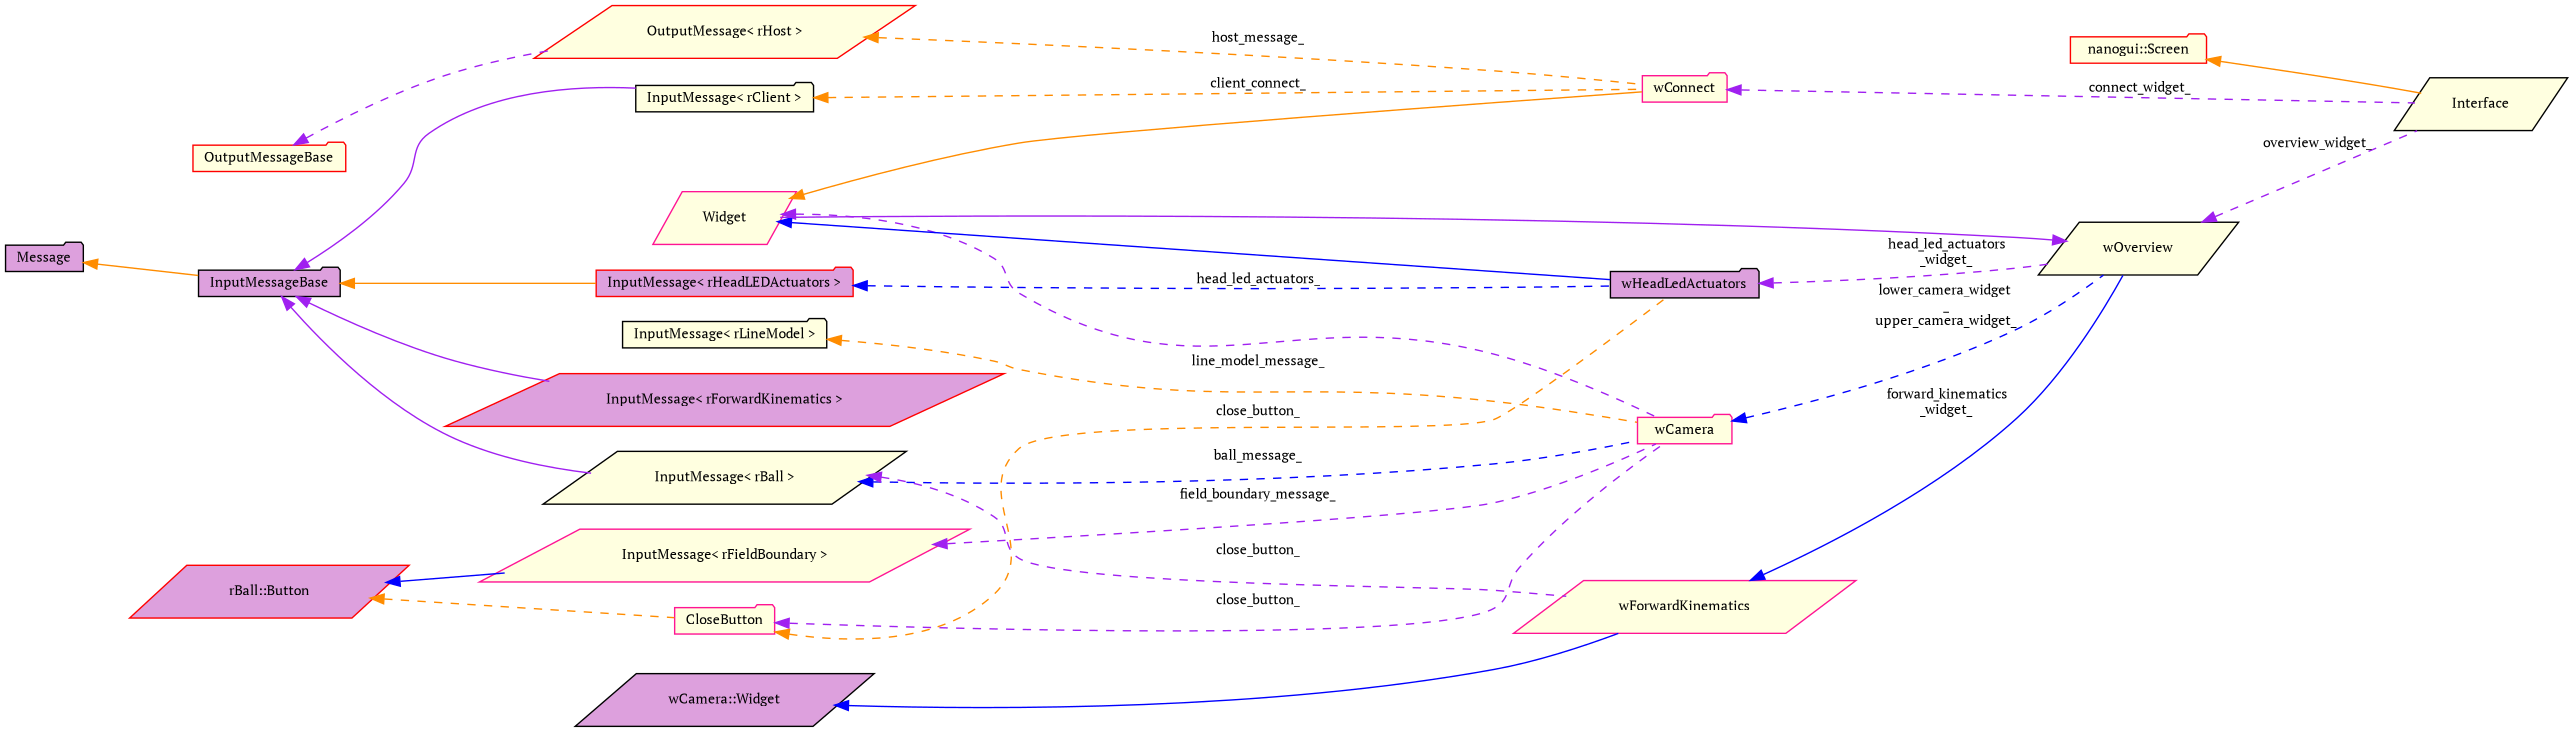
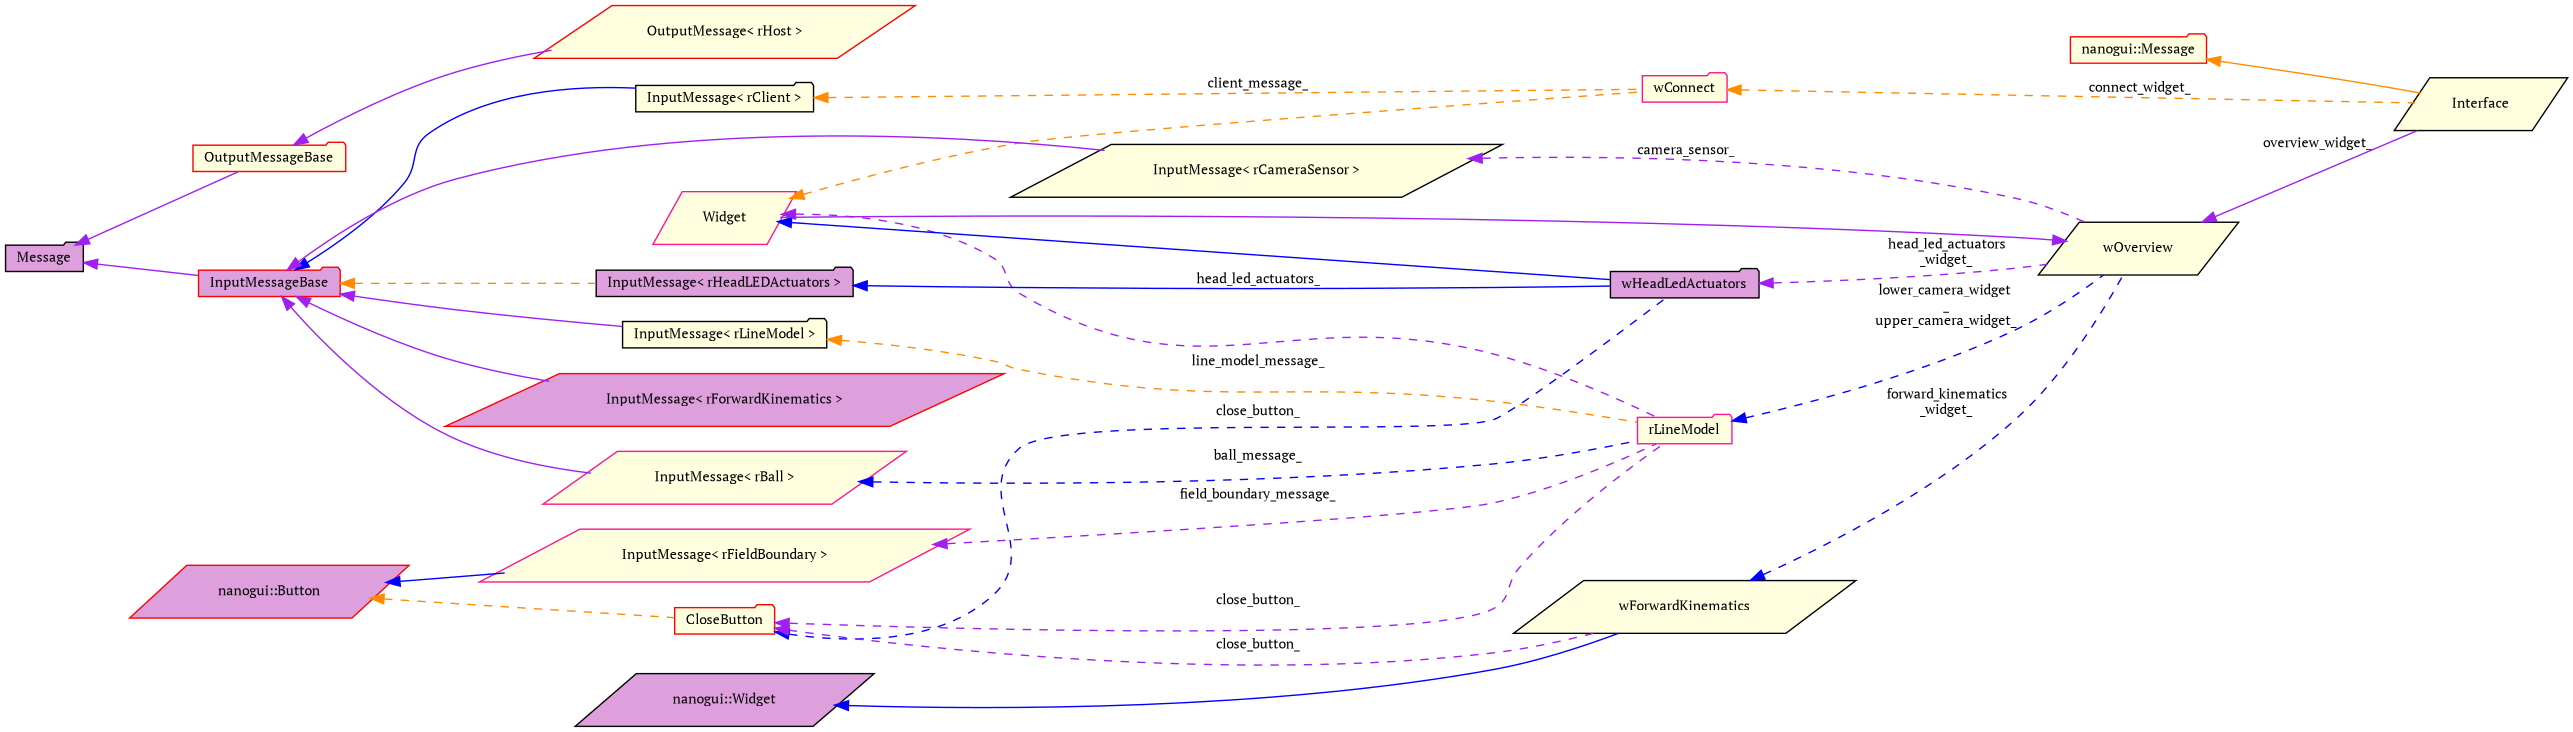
node "nanogui::Screen": label "nanogui::Screen" -> "nanogui::Message"
edge "wConnect" -> "OutputMessage< rHost >": removed, label "host_message_"
edge "OutputMessage< rHost >" -> "OutputMessageBase": style dashed -> solid
edge "wConnect" -> "InputMessage< rClient >": label " client_connect_" -> " client_message_"
edge "Interface" -> "wConnect": color purple -> darkorange
edge "wConnect" -> "Widget": style solid -> dashed
edge "InputMessage< rClient >" -> "InputMessageBase": color purple -> blue
node "InputMessage< rCameraSensor >": added
edge "Interface" -> "wOverview": style dashed -> solid
edge "OutputMessageBase" -> "Message": added
edge "InputMessageBase" -> "Message": color darkorange -> purple
node "InputMessageBase": color black -> red
edge "InputMessage< rHeadLEDActuators >" -> "InputMessageBase": style solid -> dashed
node "InputMessage< rHeadLEDActuators >": color red -> black
edge "wHeadLedActuators" -> "InputMessage< rHeadLEDActuators >": style dashed -> solid
edge "InputMessage< rLineModel >" -> "InputMessageBase": added
edge "wHeadLedActuators" -> "CloseButton": color darkorange -> blue
node "wCamera": label "wCamera" -> "rLineModel"
edge "wOverview" -> "wForwardKinematics": style solid -> dashed
node "InputMessage< rBall >": color black -> deeppink
edge "wForwardKinematics" -> "InputMessage< rBall >": now "wForwardKinematics" -> "CloseButton"
node "rBall::Button": label "rBall::Button" -> "nanogui::Button"
node "wForwardKinematics": color deeppink -> black
node "CloseButton": color deeppink -> red
node "wCamera::Widget": label "wCamera::Widget" -> "nanogui::Widget"
